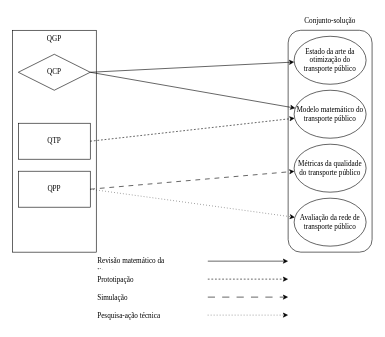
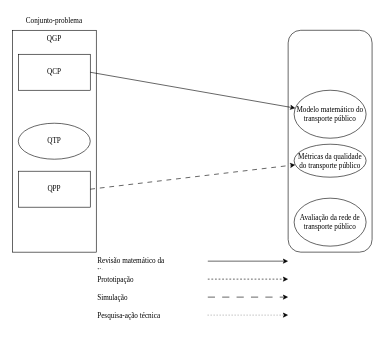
node "Conjunto-problema": added
node "Conjunto-solução": removed
node "Estado da arte da otimização do transporte público": removed
edge "QCP" -> "Estado da arte da otimização do transporte público": removed
node "QCP": shape diamond -> rectangle
edge "QTP" -> "Modelo matemático do transporte público": removed
node "QTP": shape rectangle -> ellipse
node "Métricas da qualidade do transporte público": size 72x48 -> 72x33
edge "QPP" -> "Avaliação da rede de transporte público": removed
